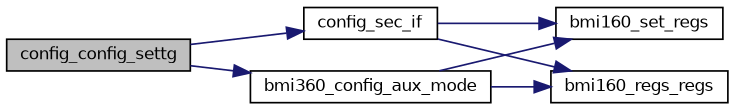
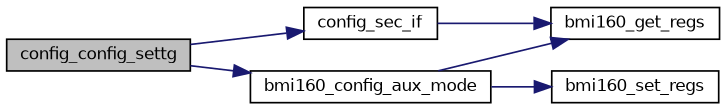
edge "config_sec_if" -> "bmi160_set_regs": removed
node "bmi360_config_aux_mode": label "bmi360_config_aux_mode" -> "bmi160_config_aux_mode"
node "bmi160_regs_regs": label "bmi160_regs_regs" -> "bmi160_get_regs"
